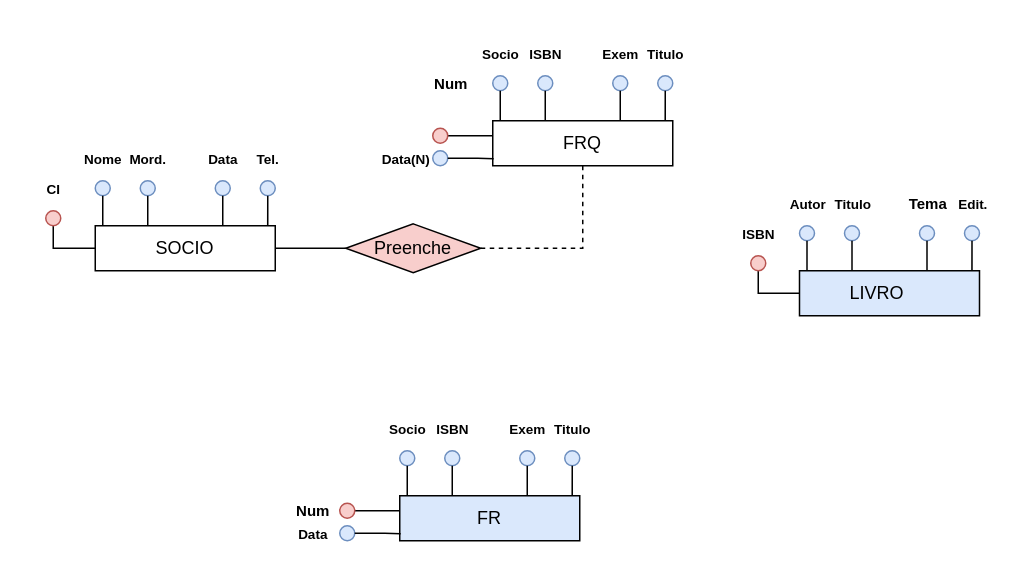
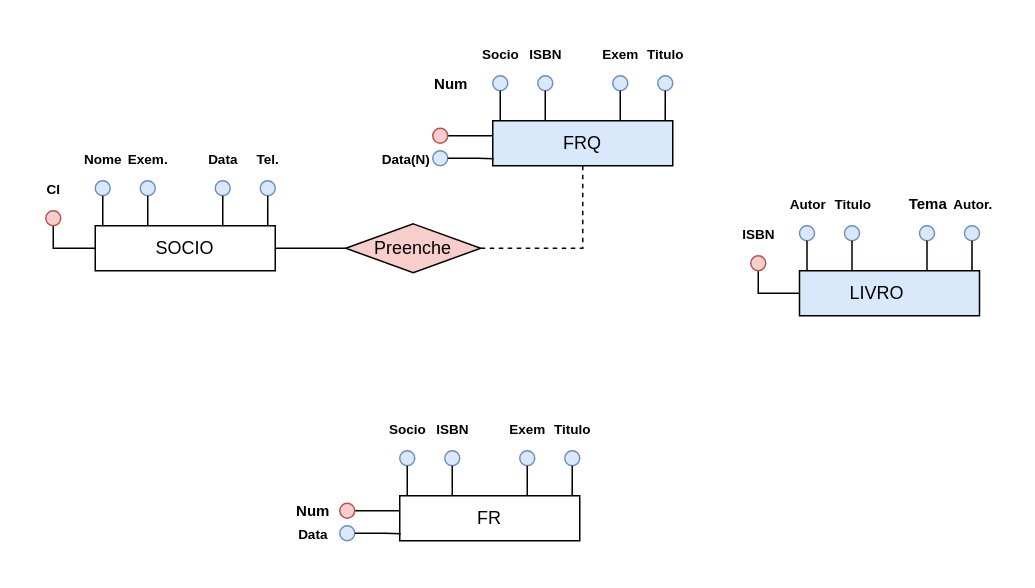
node "FRQ": fillcolor #ffffff -> #dae8fc
node "Mord.": label "Mord." -> "Exem."
node "Edit.": label "Edit." -> "Autor."
node "FR": fillcolor #dae8fc -> #ffffff
